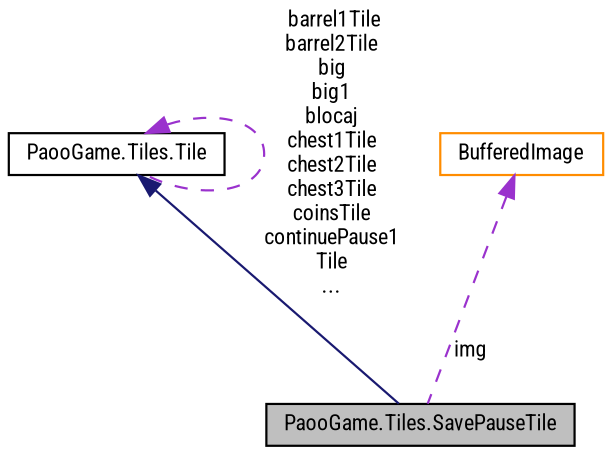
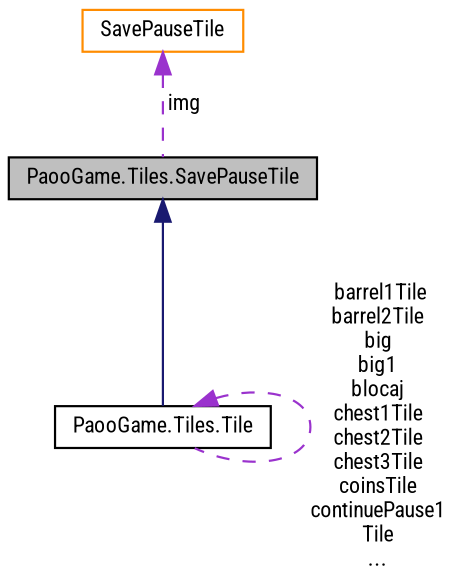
node "BufferedImage": label "BufferedImage" -> "SavePauseTile"
edge "PaooGame.Tiles.SavePauseTile" -> "PaooGame.Tiles.Tile": reversed
